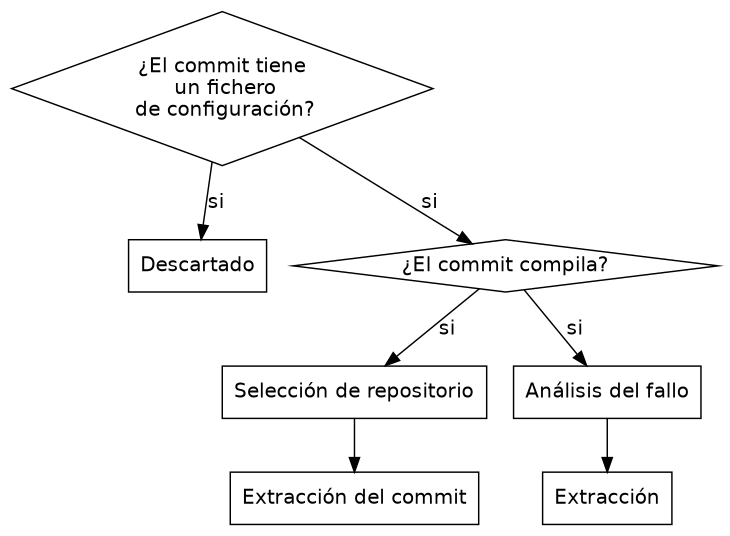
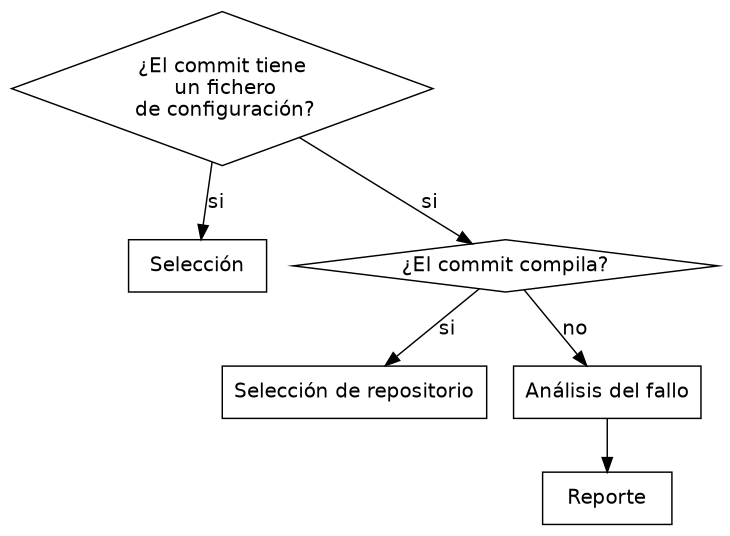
node "Descartado": label "Descartado" -> "Selección"
edge "¿El commit compila?" -> "Análisis del fallo": label "si" -> "no"
node "Extracción del commit": removed
node "Extracción": label "Extracción" -> "Reporte"
